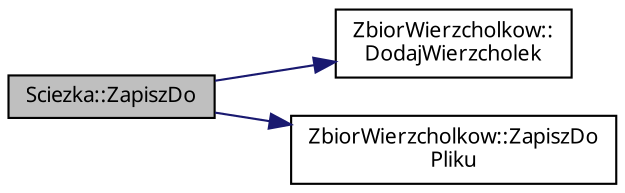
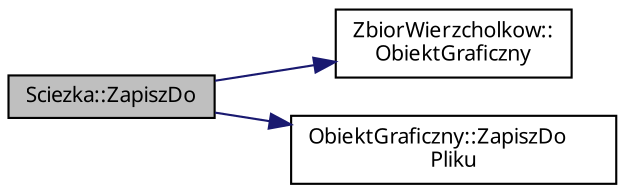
node "ZbiorWierzcholkow:: DodajWierzcholek": label "ZbiorWierzcholkow:: DodajWierzcholek" -> "ZbiorWierzcholkow:: ObiektGraficzny"
node "ZbiorWierzcholkow::ZapiszDo Pliku": label "ZbiorWierzcholkow::ZapiszDo Pliku" -> "ObiektGraficzny::ZapiszDo Pliku"
